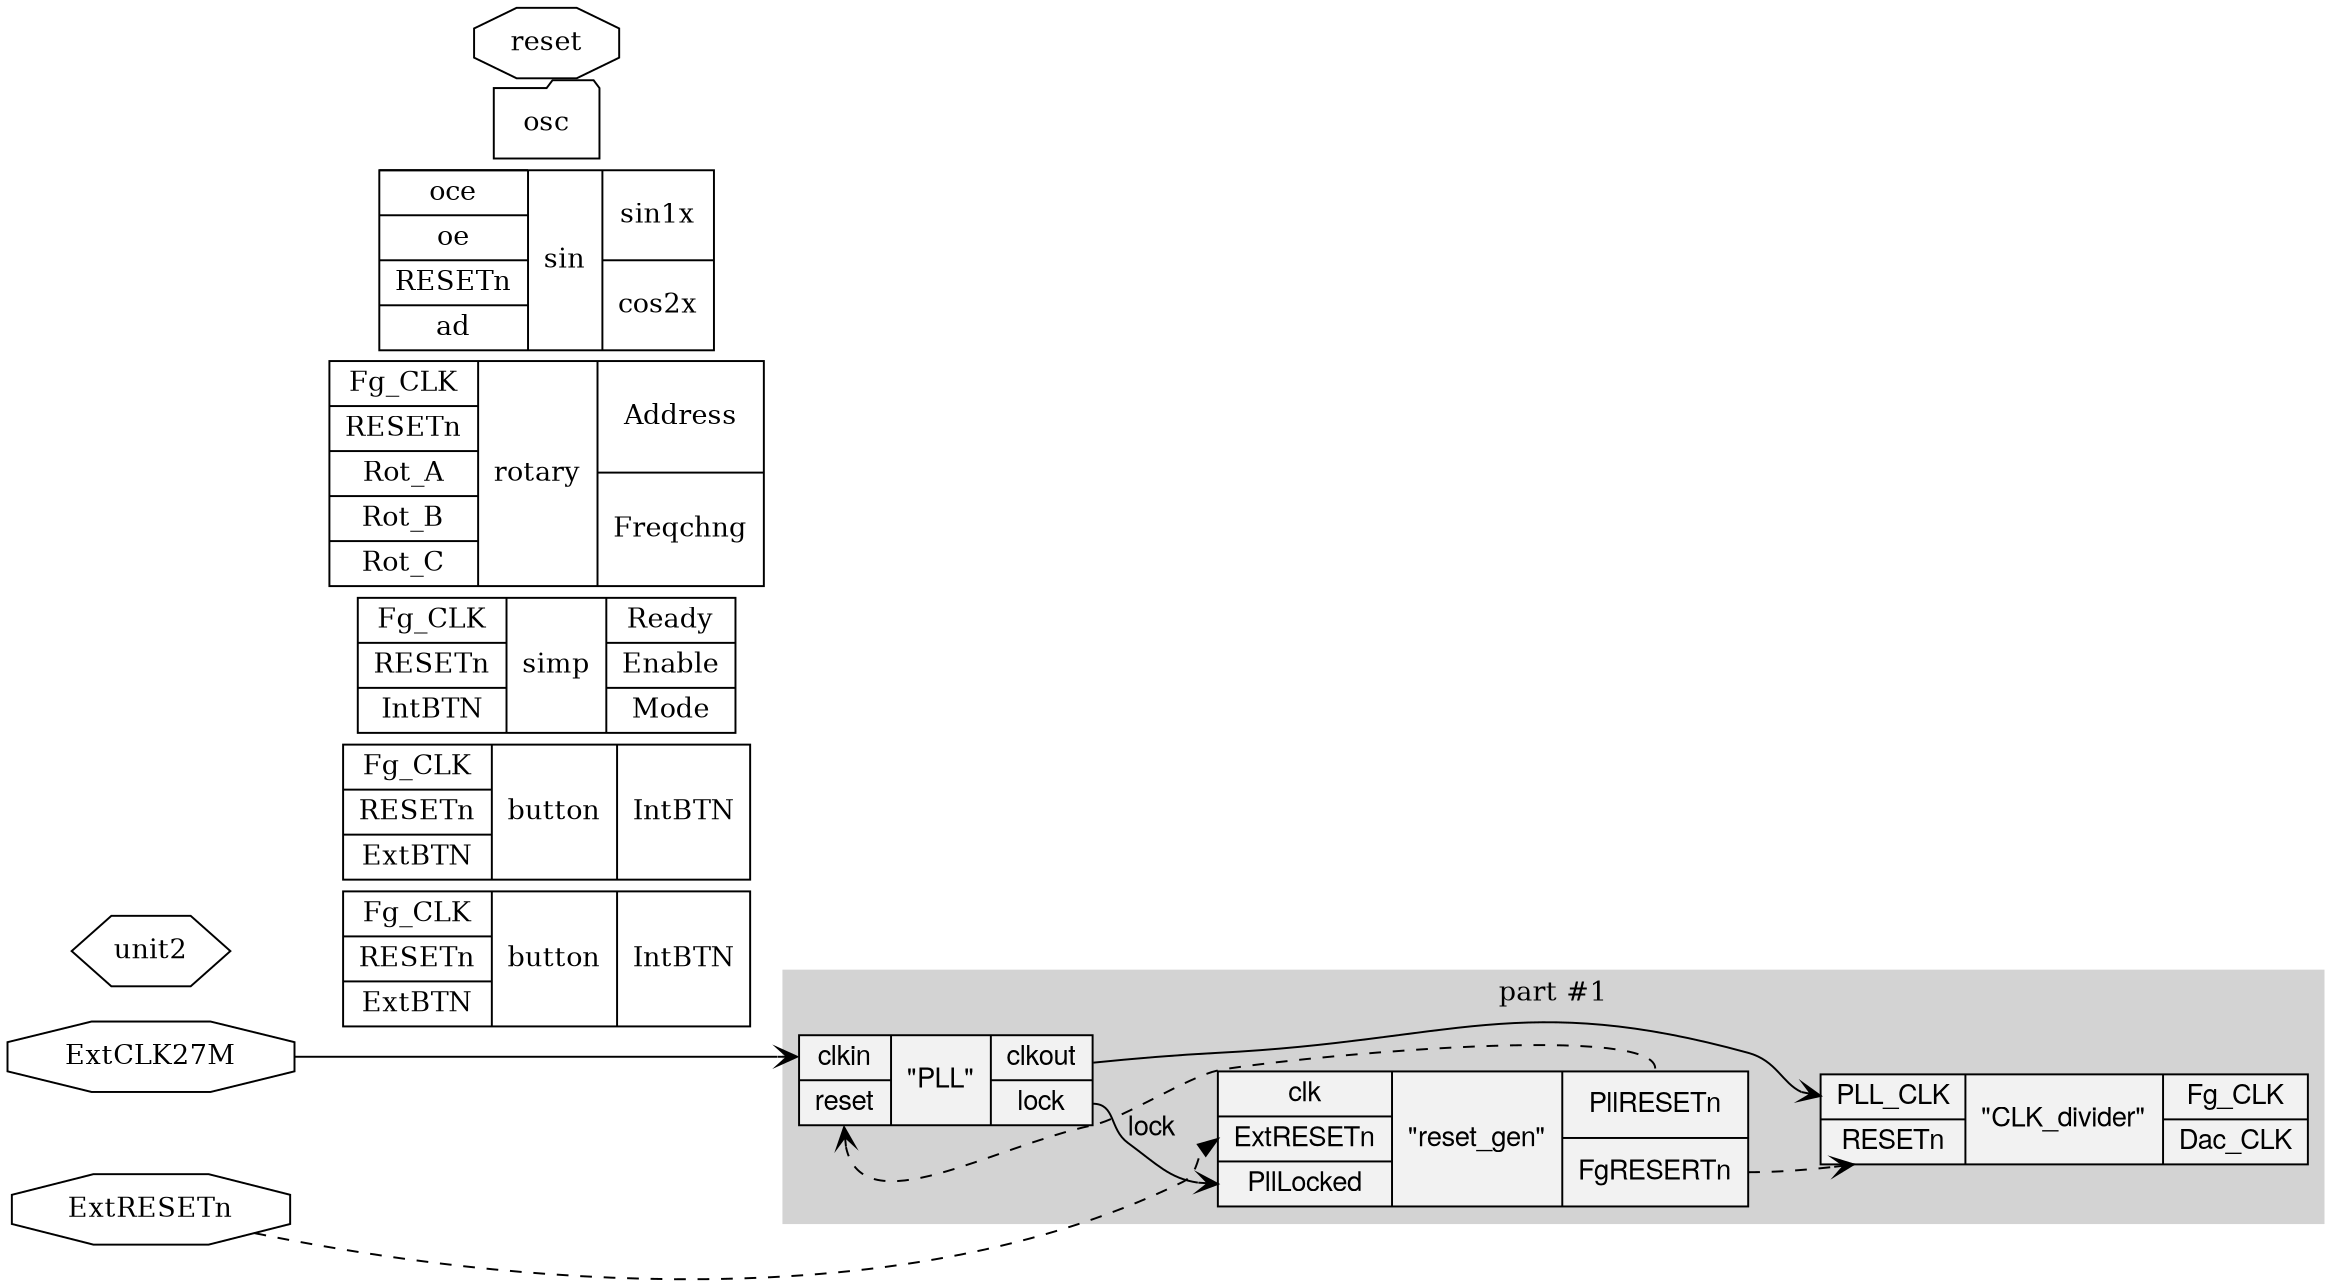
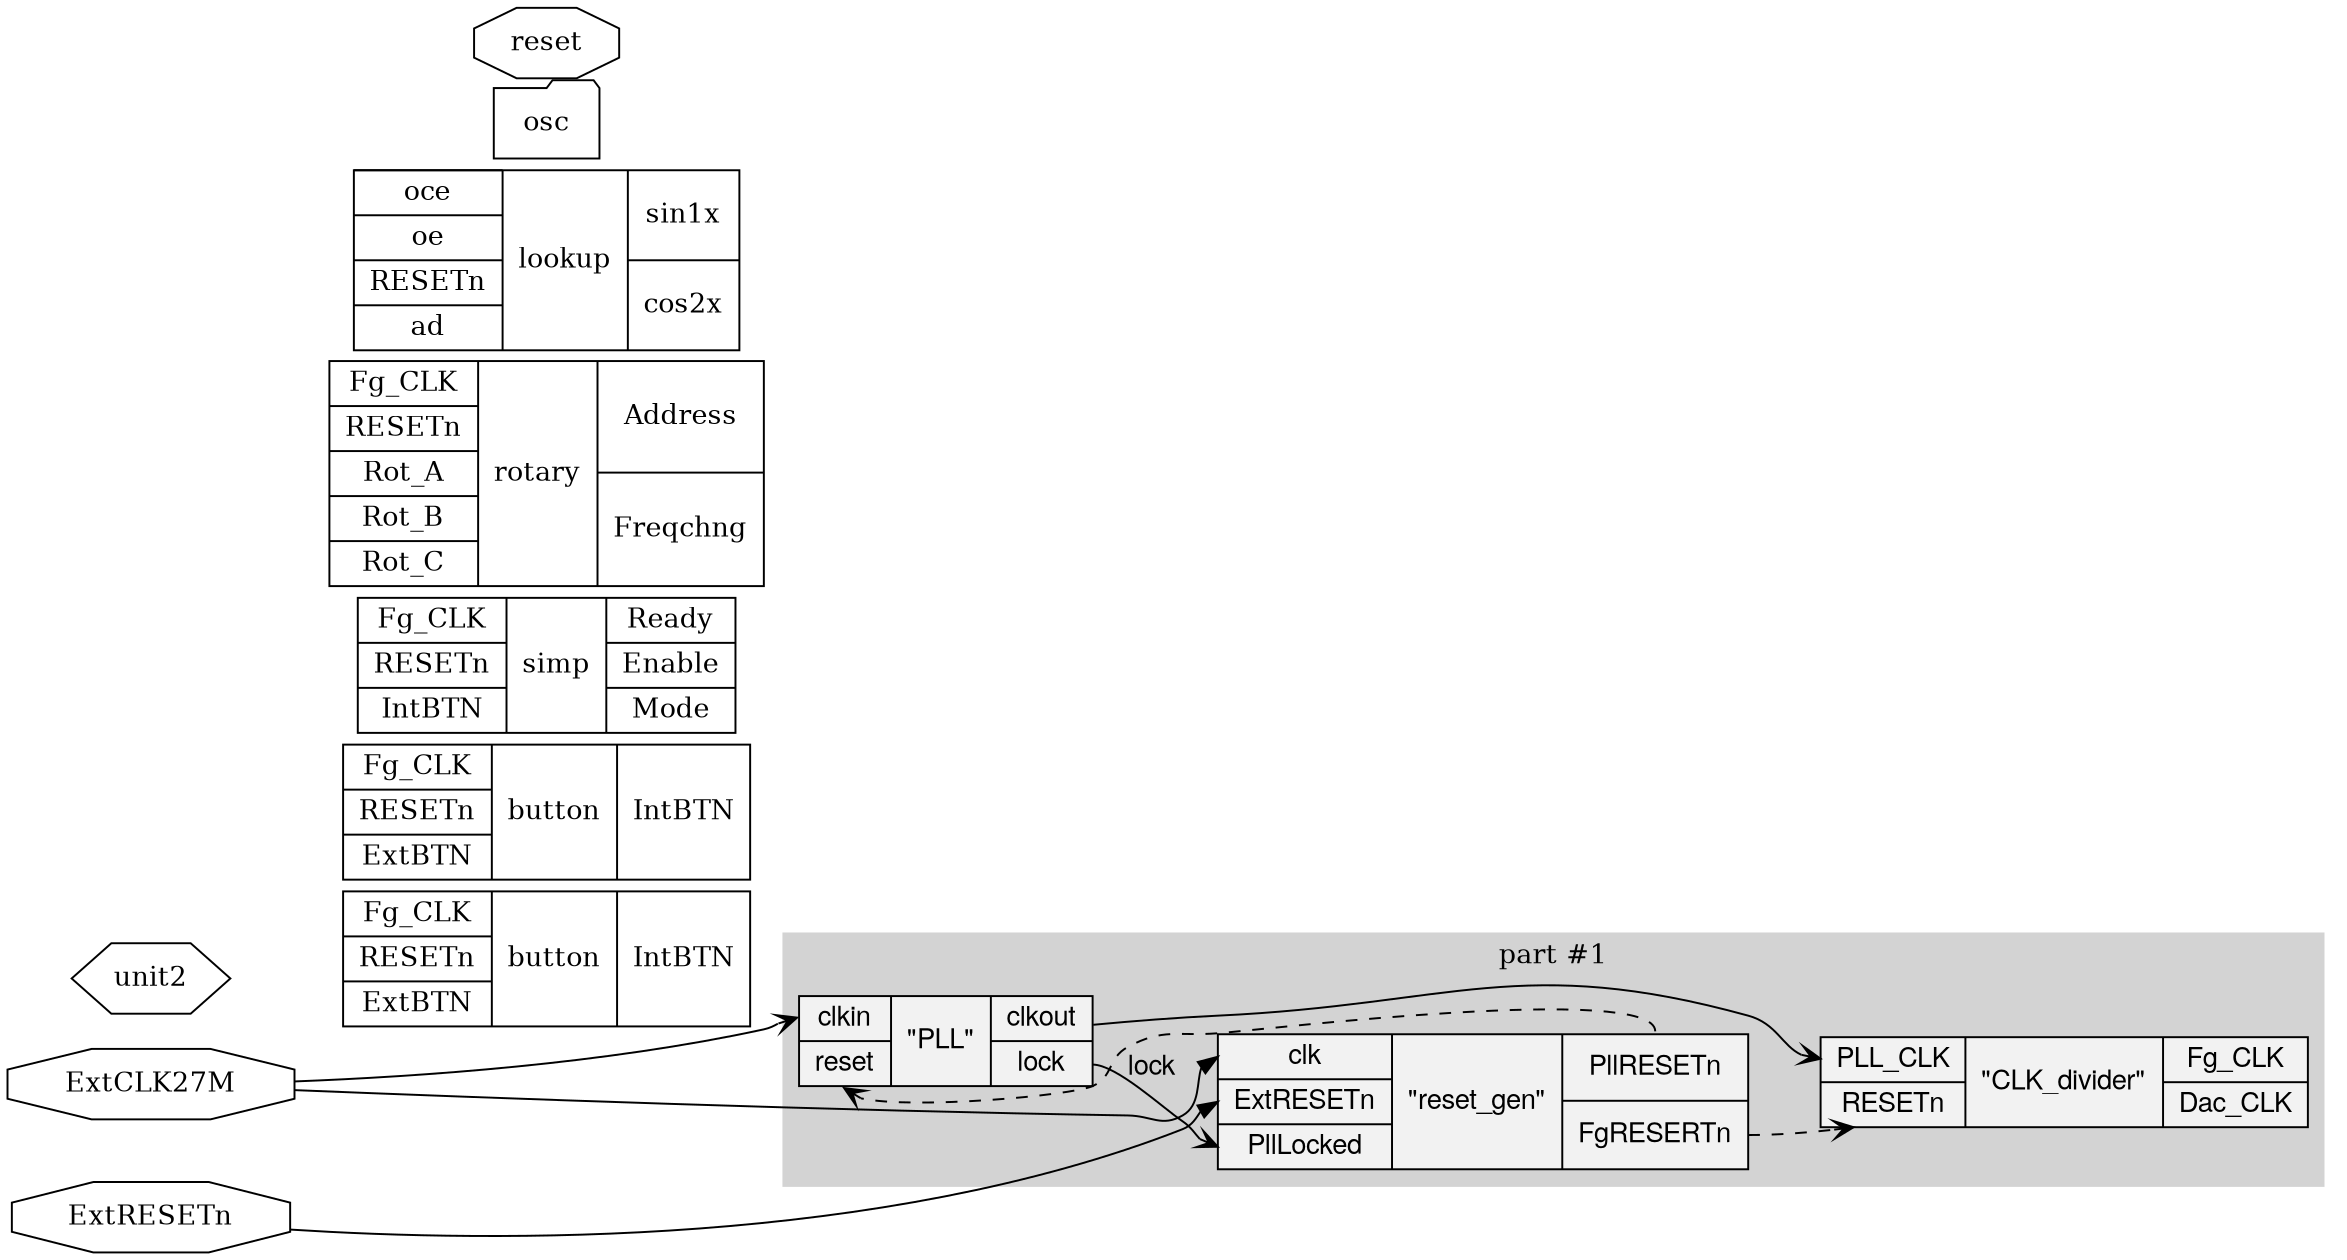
node "oce": text "sin" -> "lookup"
edge "ExtCLK27M" -> "clk": added
edge "ExtRESETn" -> "clk": style dashed -> solid
